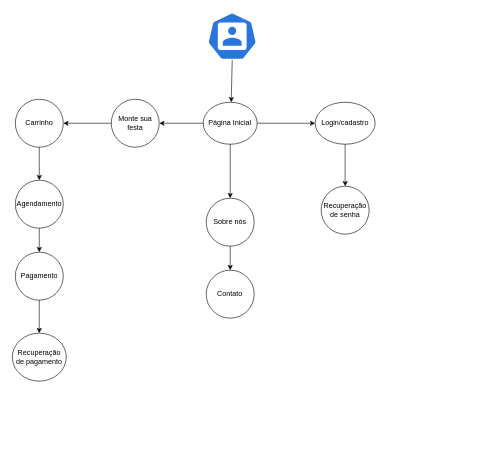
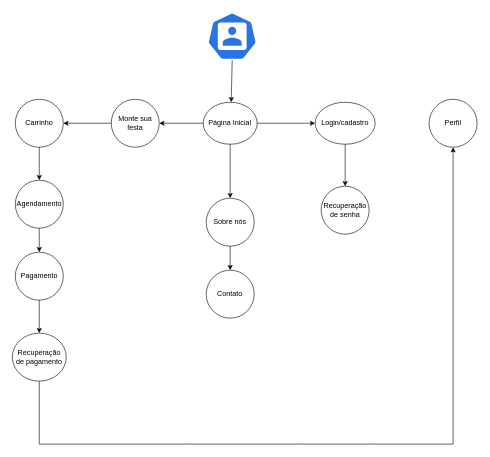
node "Perfil": added
edge "Recuperação de pagamento" -> "Perfil": added
